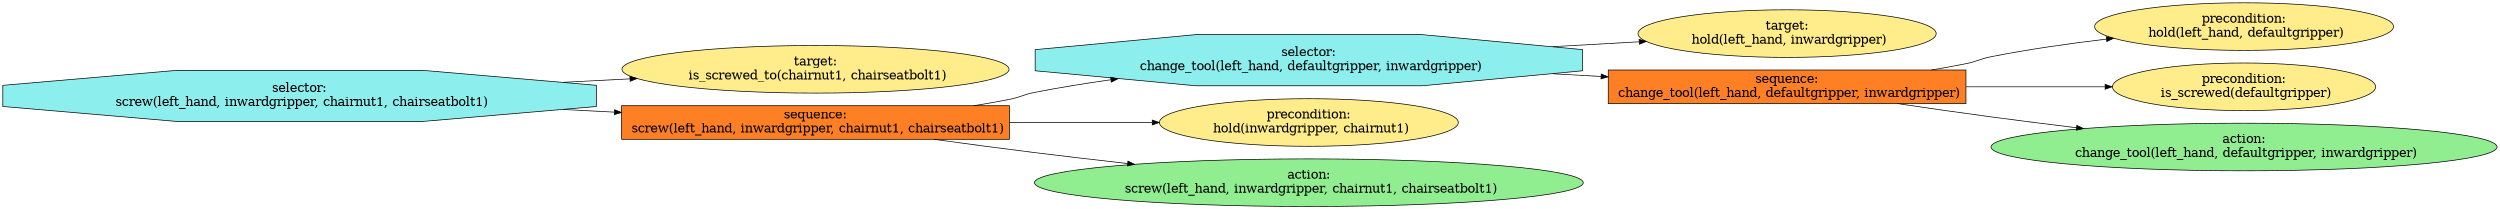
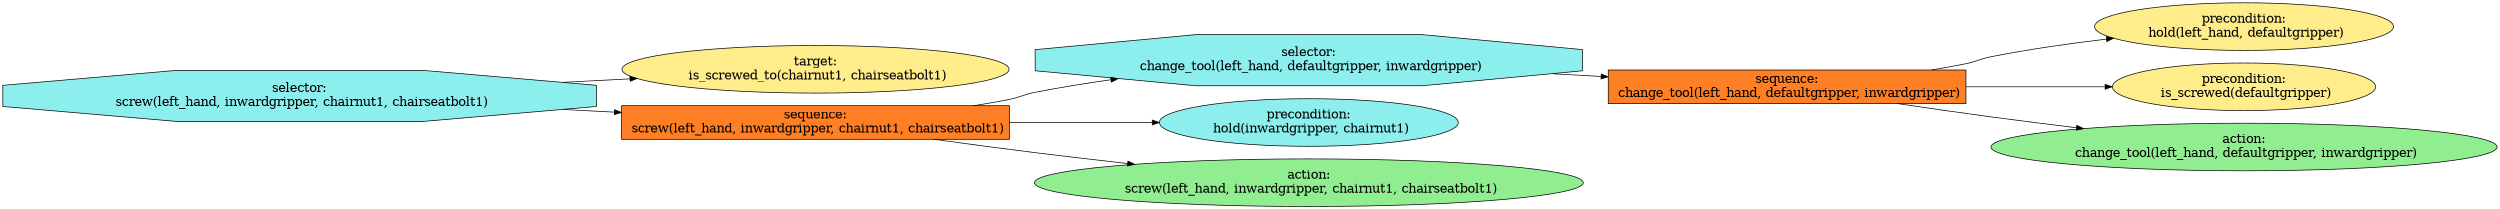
node "target: hold(left_hand, inwardgripper)": removed
node "precondition: hold(inwardgripper, chairnut1)": fillcolor lightgoldenrod1 -> darkslategray2
